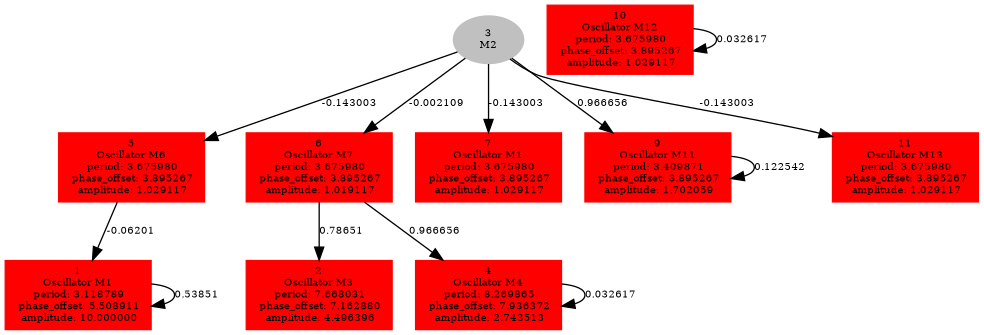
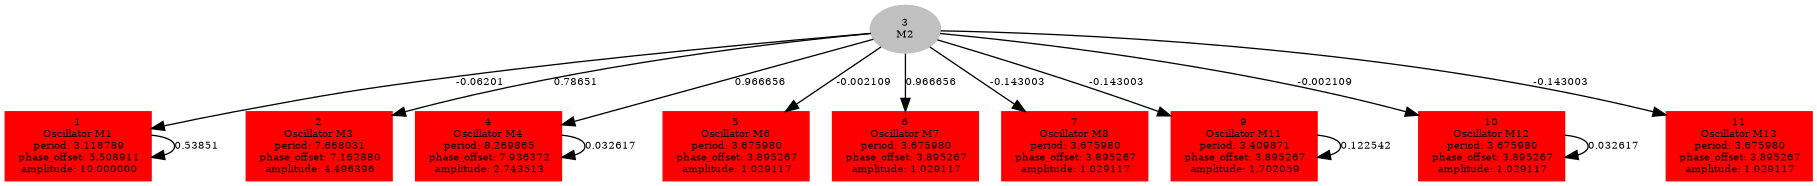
edge "3" -> "10": added, label "-0.002109"
edge "3" -> "5": label "-0.143003 " -> "-0.002109 "
edge "3" -> "6": label "-0.002109 " -> "0.966656 "
edge "3" -> "9": label "0.966656 " -> "-0.143003 "
node "7": text "Oscillator M1" -> "Oscillator M8"
node "6": text "amplitude: 1.019117" -> "amplitude: 1.029117"
edge "5" -> "1": now "3" -> "1"
edge "6" -> "2": now "3" -> "2"
edge "6" -> "4": now "3" -> "4"
